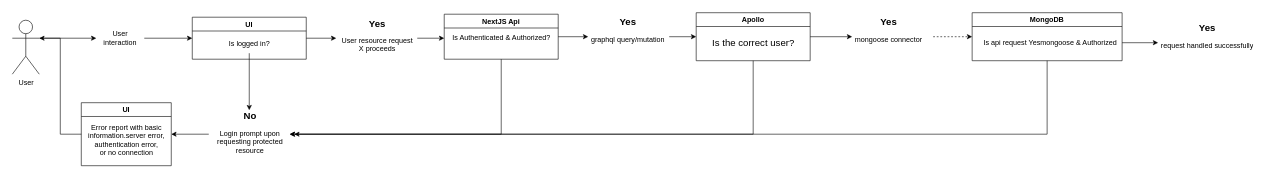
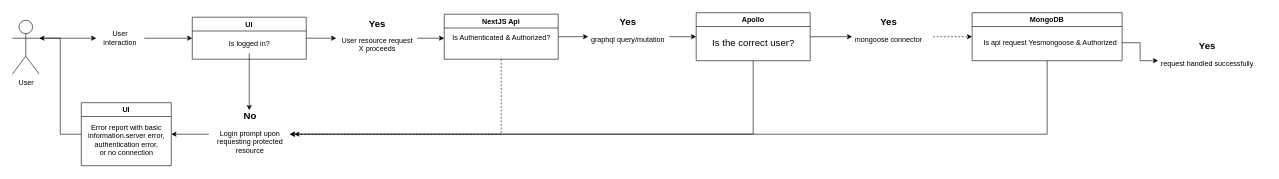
node "Yesrequest handled successfully": moved (1212, 43) -> (1212, 61)
edge "NextJS Api" -> "NoLogin prompt upon requesting protected resource": style solid -> dashed
